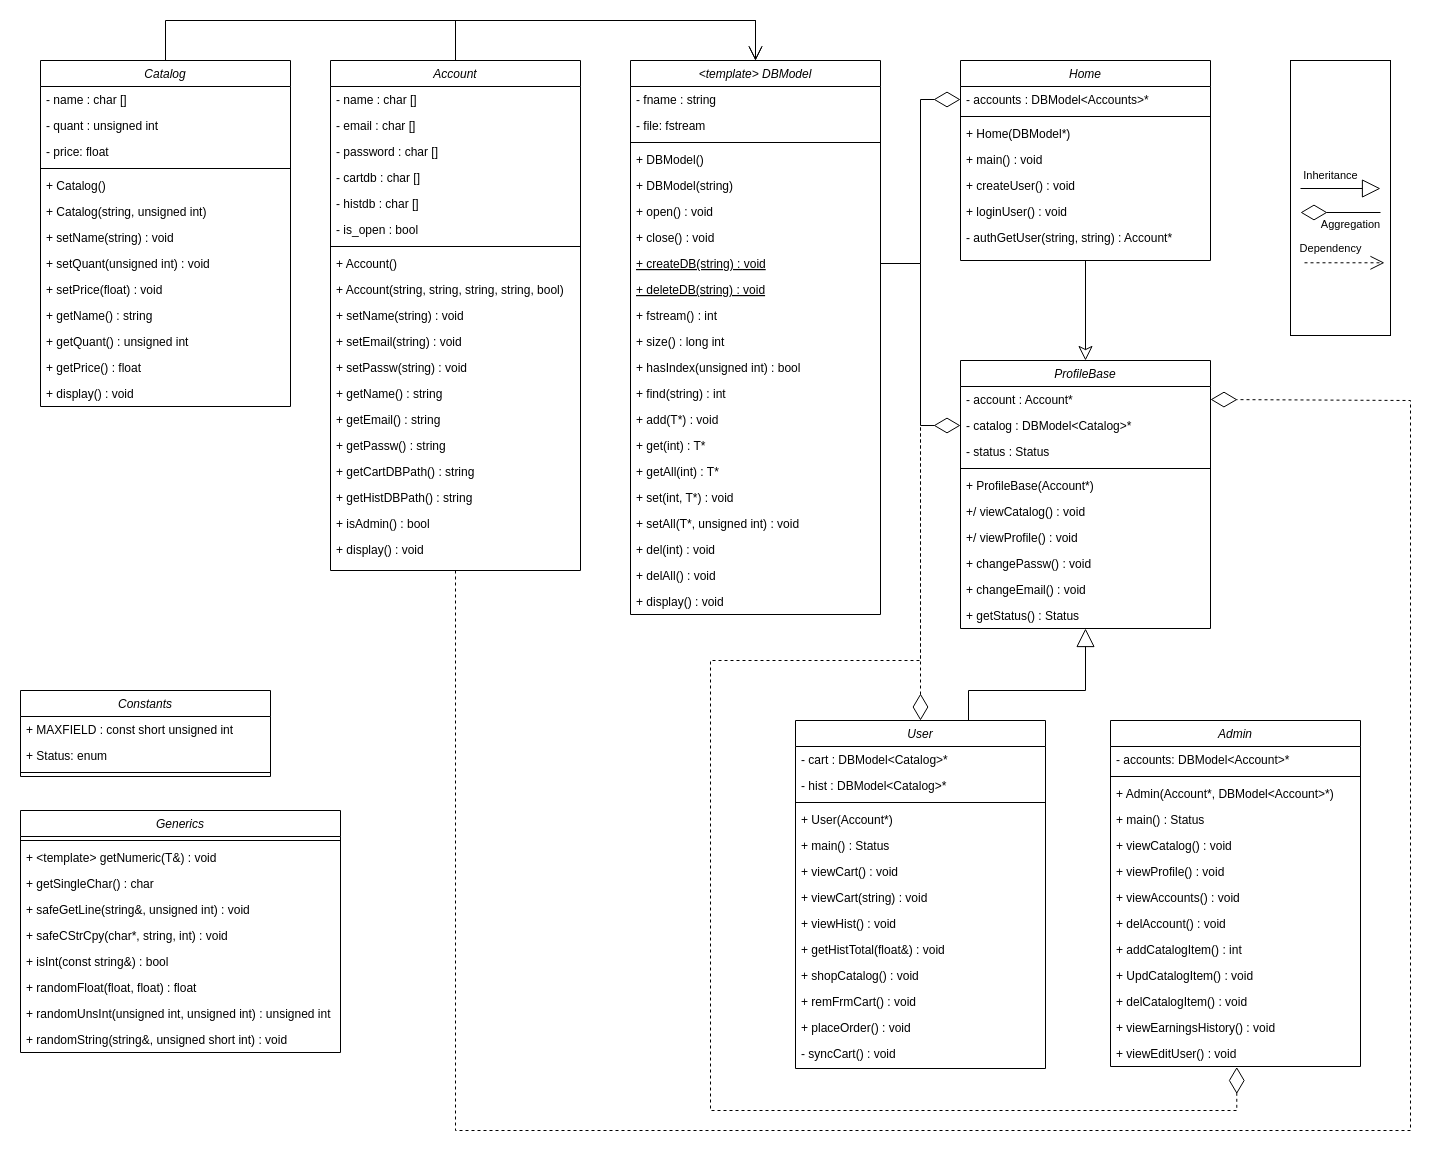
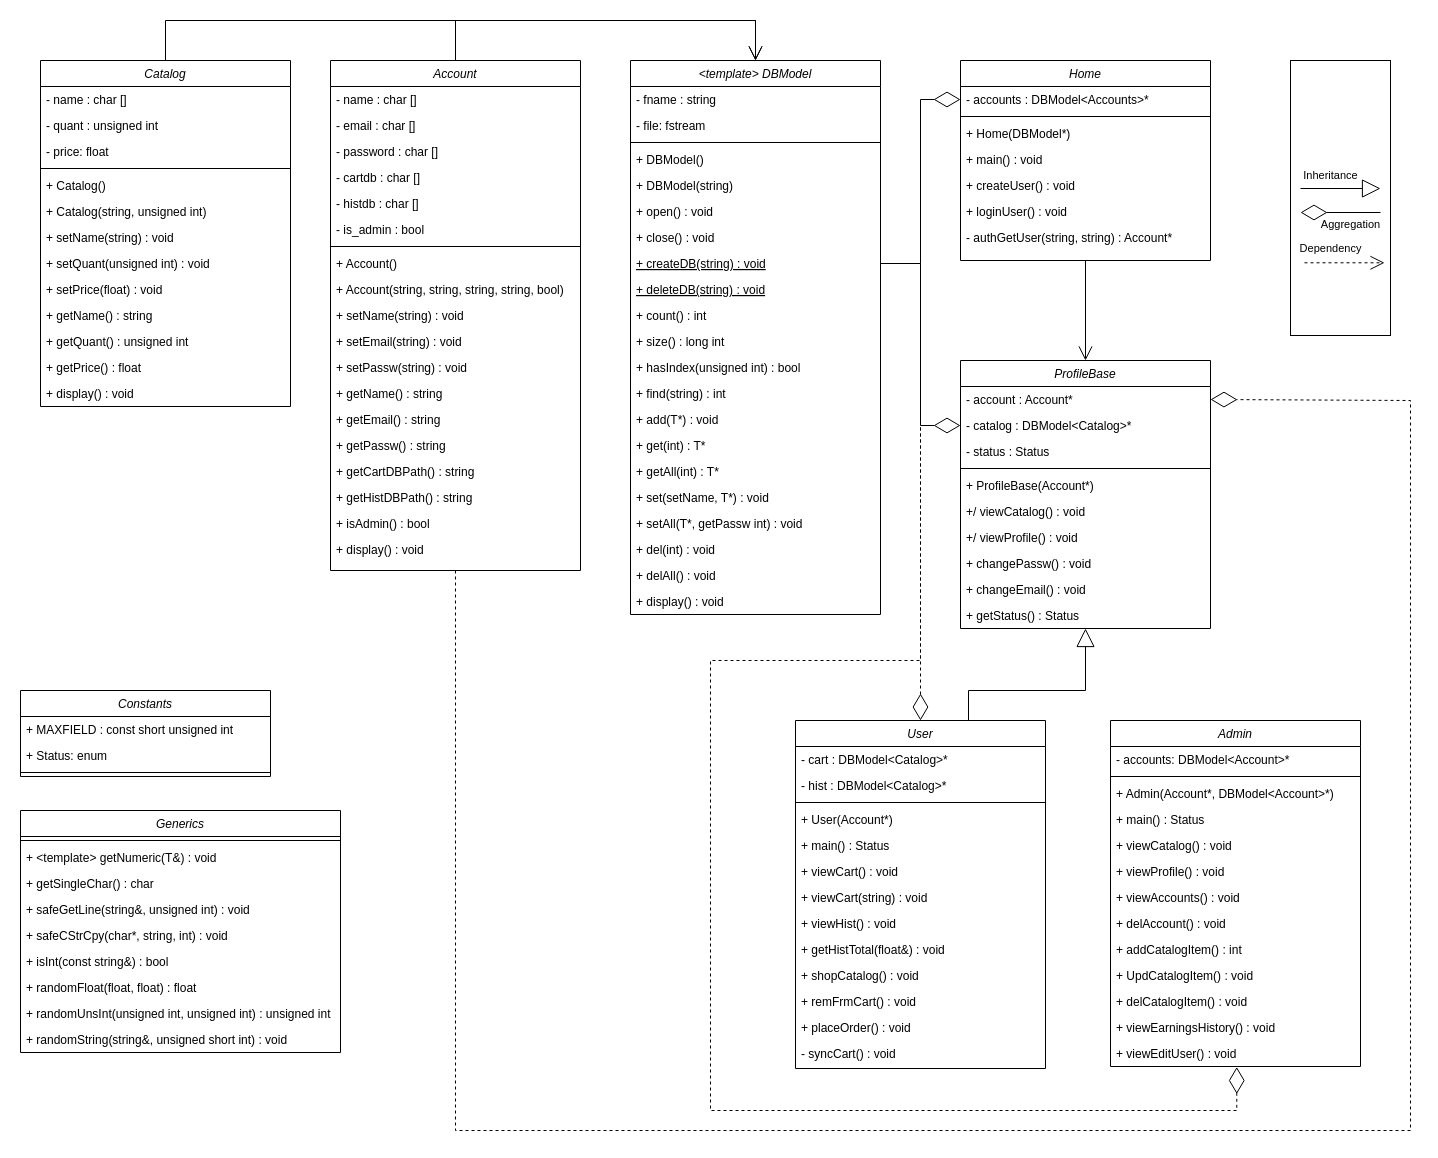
node "- is_open : bool": label "- is_open : bool" -> "- is_admin : bool"
node "+ fstream() : int": label "+ fstream() : int" -> "+ count() : int"
edge "Home" -> "ProfileBase": arrowhead classic -> open
node "+ set(int, T*) : void": label "+ set(int, T*) : void" -> "+ set(setName, T*) : void"
node "+ setAll(T*, unsigned int) : void": label "+ setAll(T*, unsigned int) : void" -> "+ setAll(T*, getPassw int) : void"
